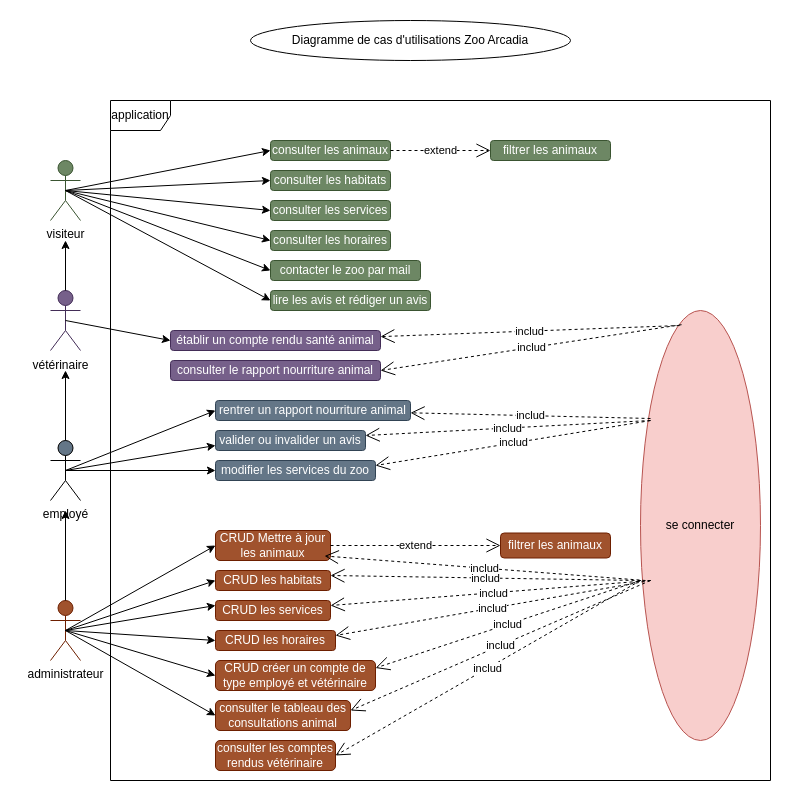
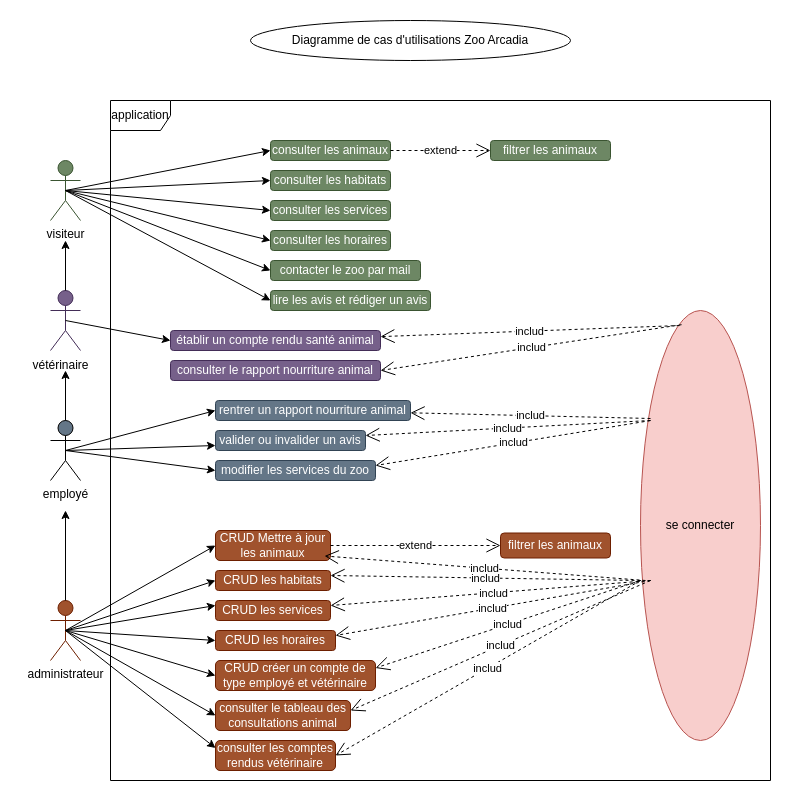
node "employé": moved (66, 471) -> (66, 451)
edge "administrateur" -> "consulter les comptes rendus vétérinaire": added
